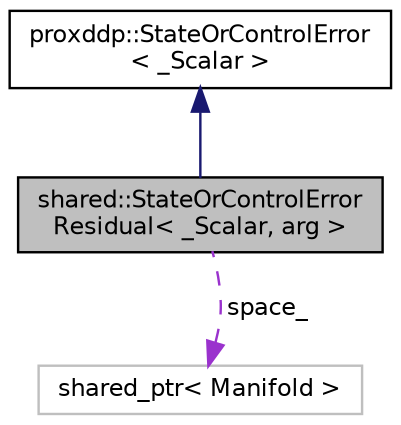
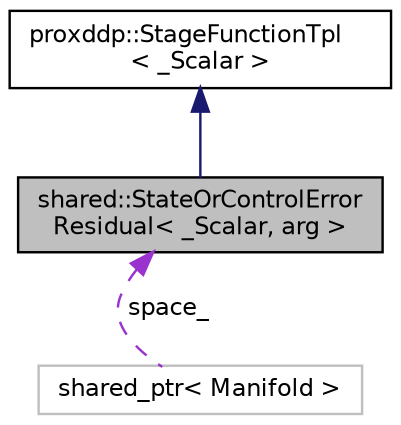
node "proxddp::StateOrControlError < _Scalar >": label "proxddp::StateOrControlError < _Scalar >" -> "proxddp::StageFunctionTpl < _Scalar >"
edge "shared::StateOrControlError Residual< _Scalar, arg >" -> "shared_ptr< Manifold >": reversed
